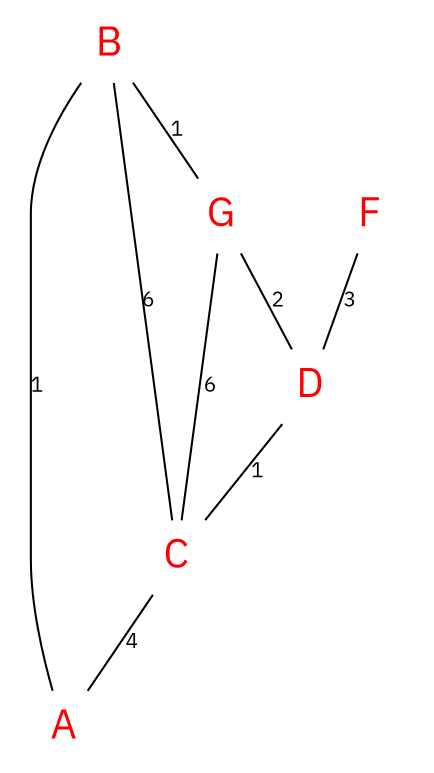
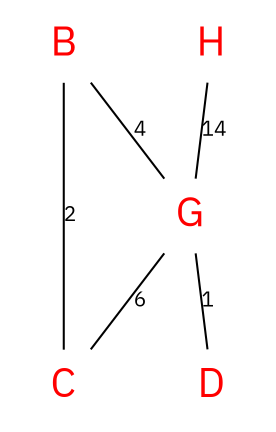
node "H": added
edge "B" -- "G": label "1" -> "4"
node "F": removed
edge "B" -- "C": label "6" -> "2"
edge "G" -- "D": label "2" -> "1"
edge "D" -- "C": removed, label "1"
node "A": removed
